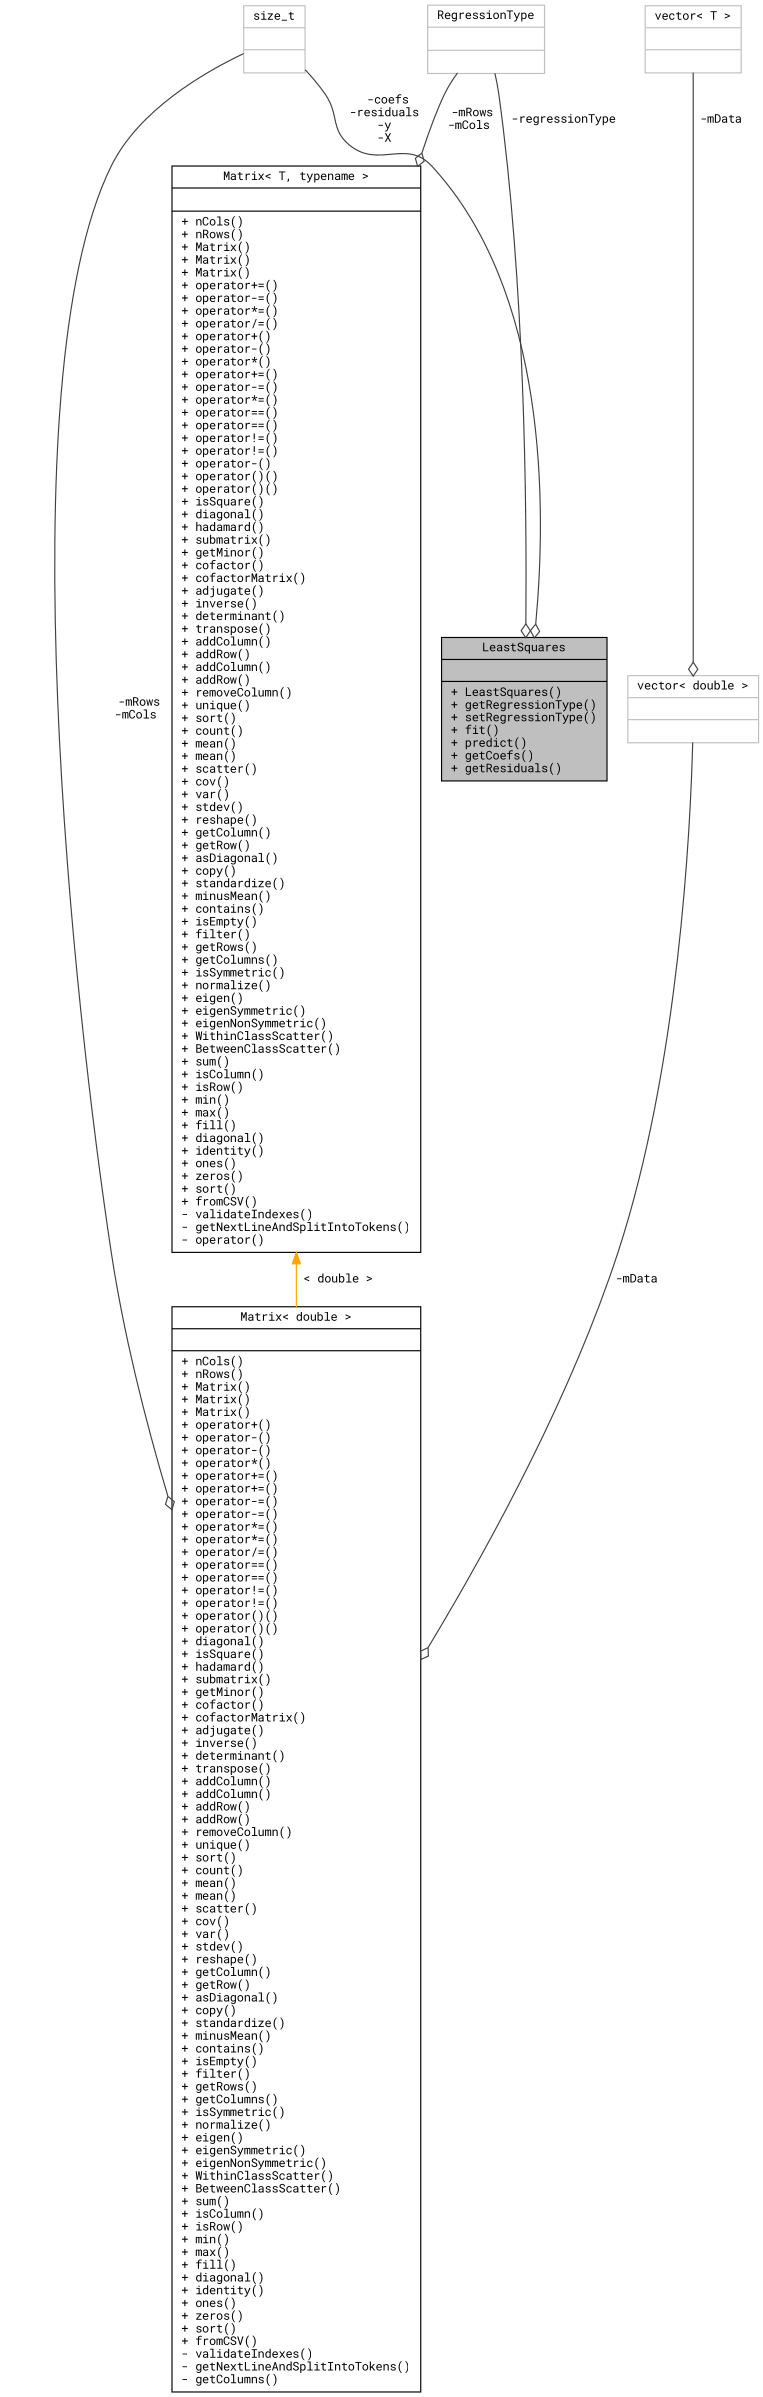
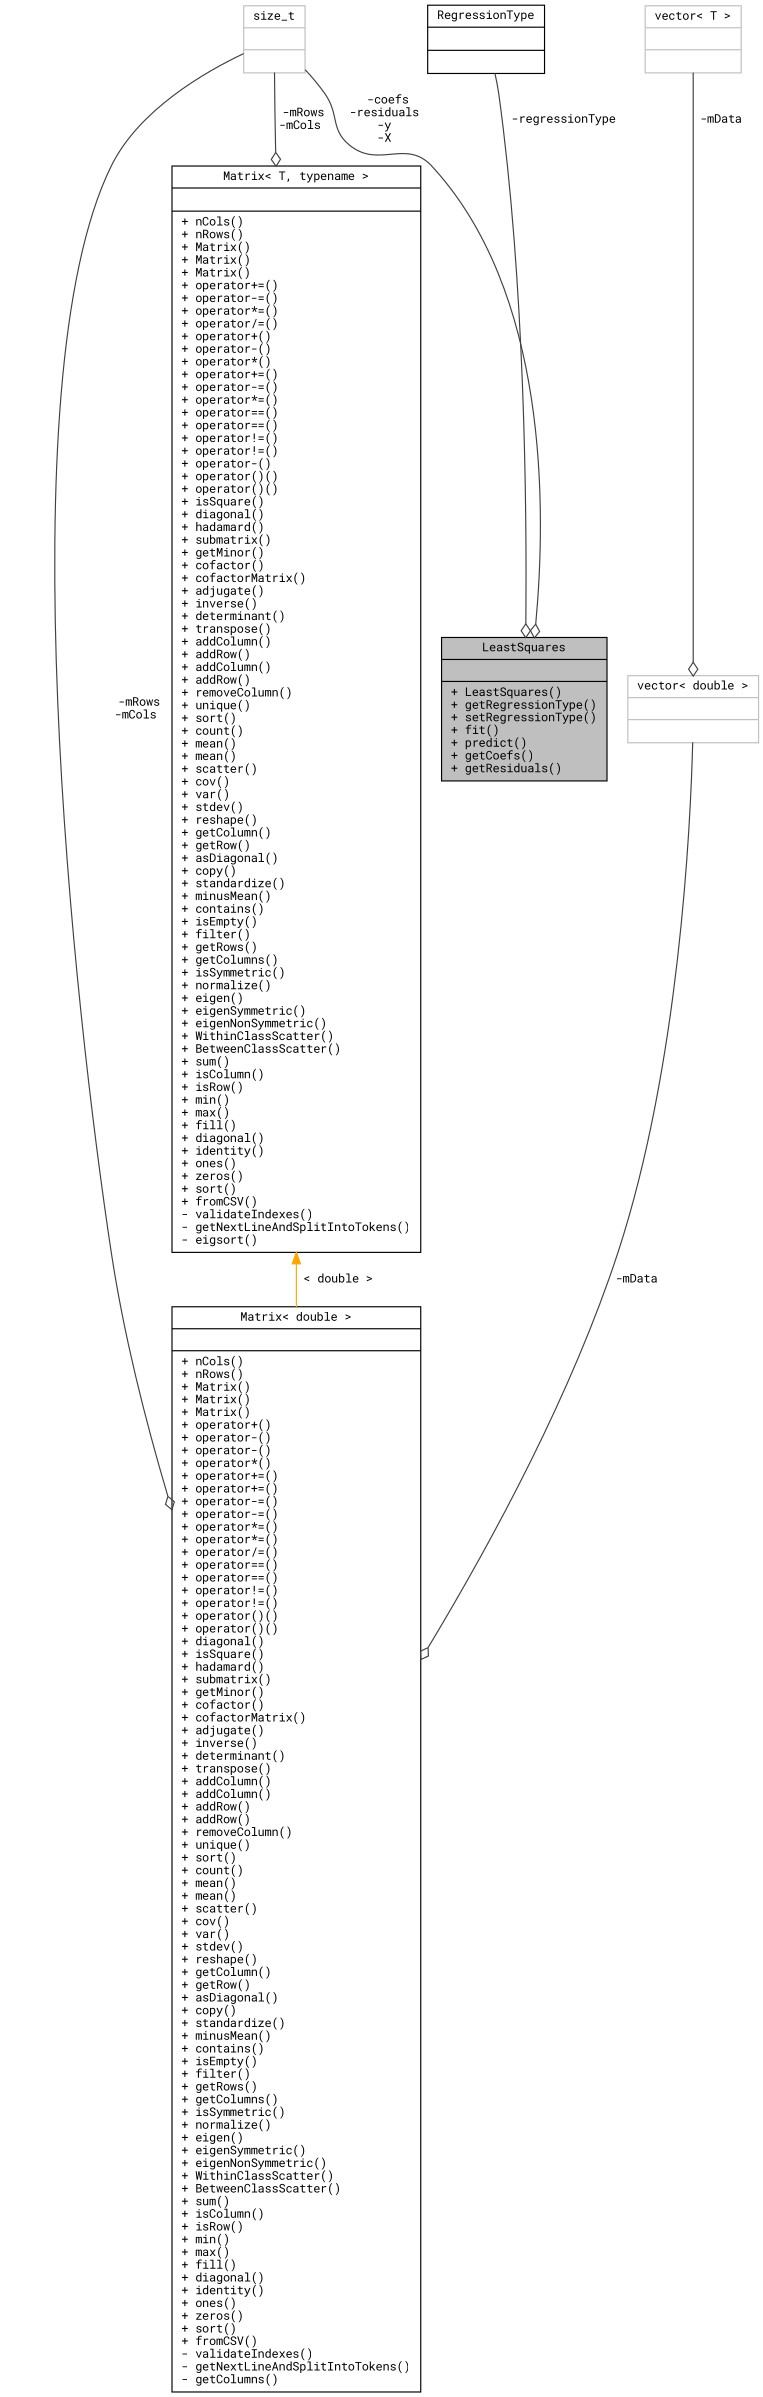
node "RegressionType": color grey75 -> black
edge "RegressionType" -> "Matrix< T, typename >": now "size_t" -> "Matrix< T, typename >"
node "Matrix< T, typename >": text "- operator()" -> "- eigsort()"
